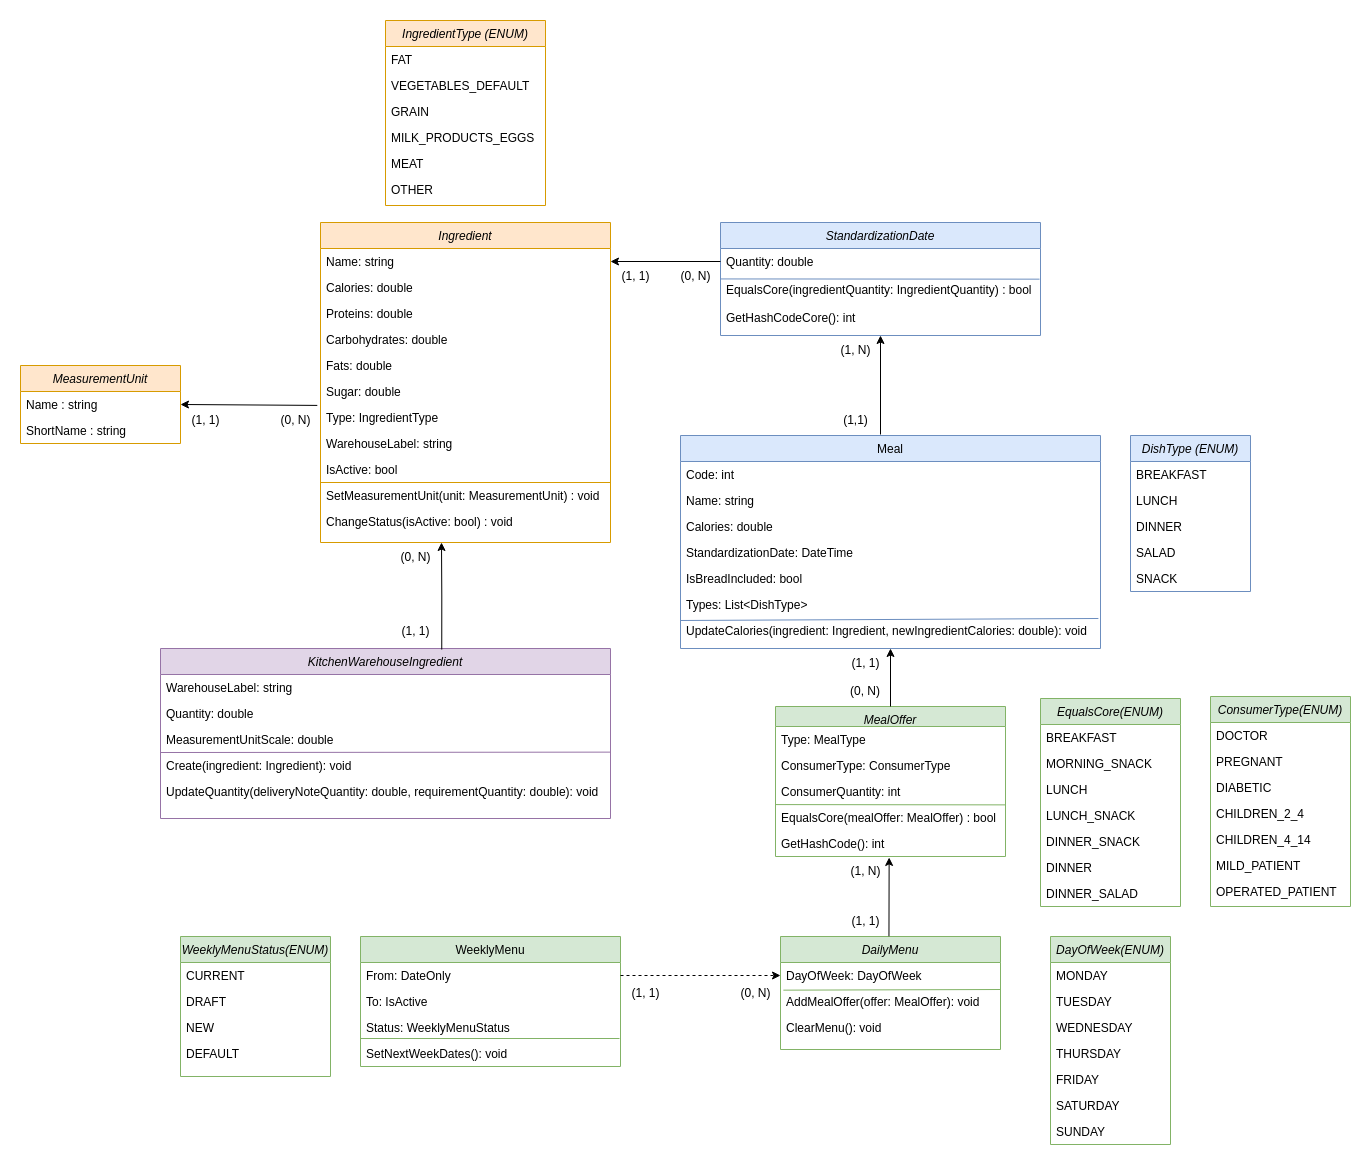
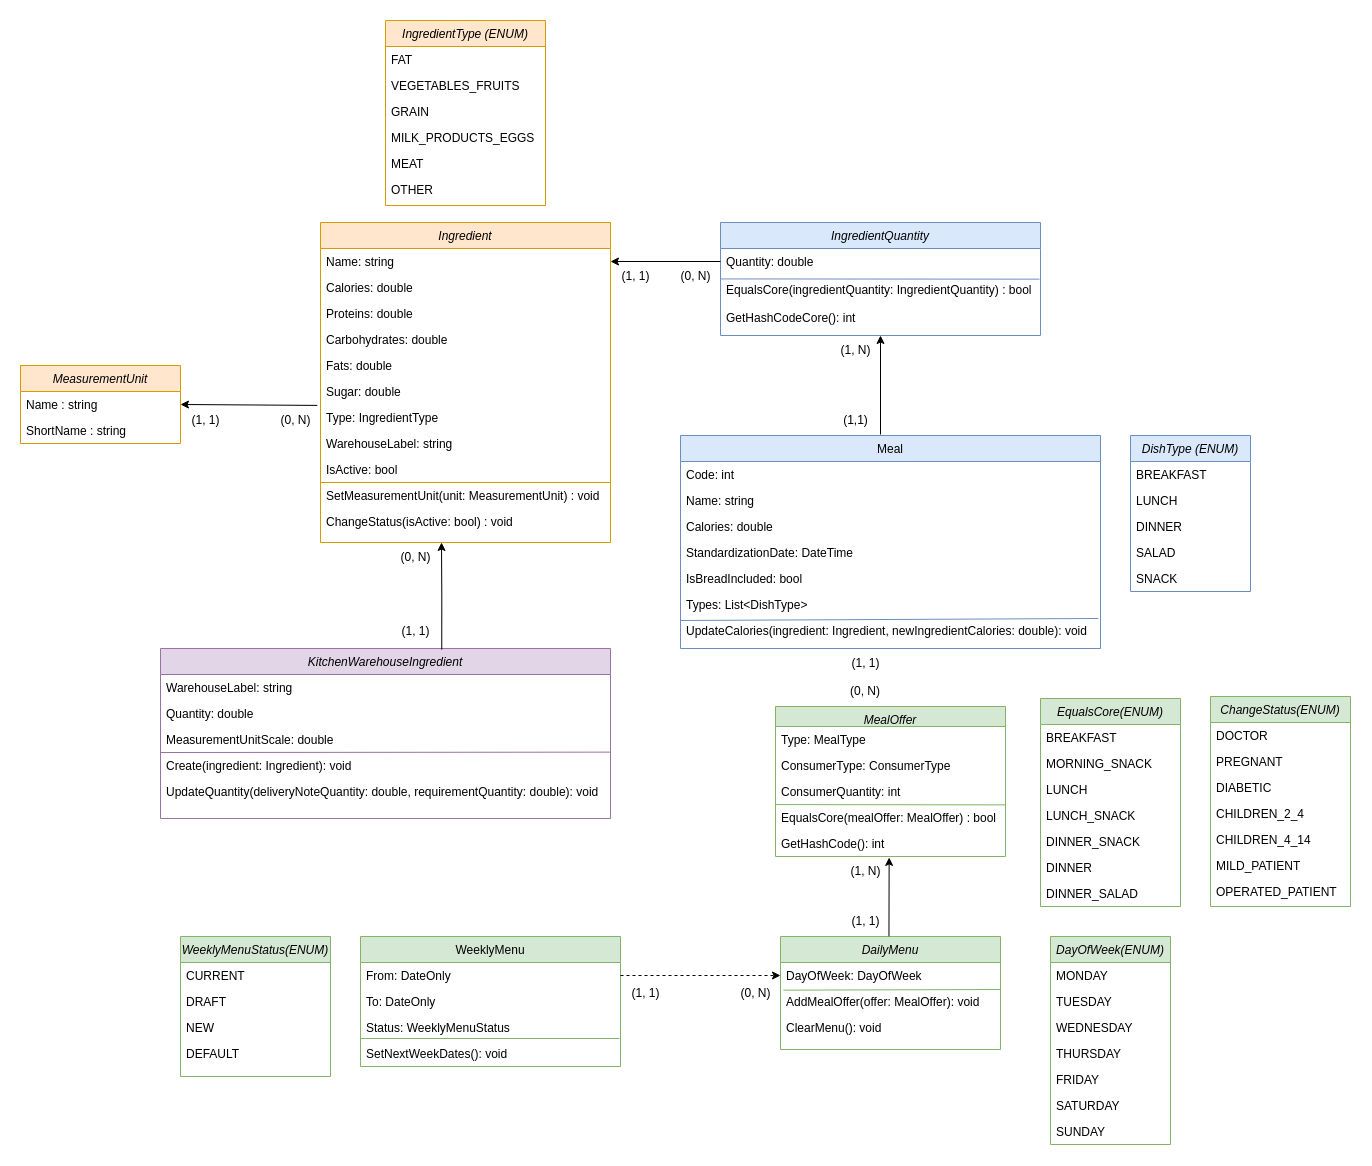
node "VEGETABLES_DEFAULT": label "VEGETABLES_DEFAULT" -> "VEGETABLES_FRUITS"
node "StandardizationDate": label "StandardizationDate" -> "IngredientQuantity"
edge "MealOffer" -> "Meal": removed
node "ConsumerType(ENUM)": label "ConsumerType(ENUM)" -> "ChangeStatus(ENUM)"
node "To: IsActive": label "To: IsActive" -> "To: DateOnly"
